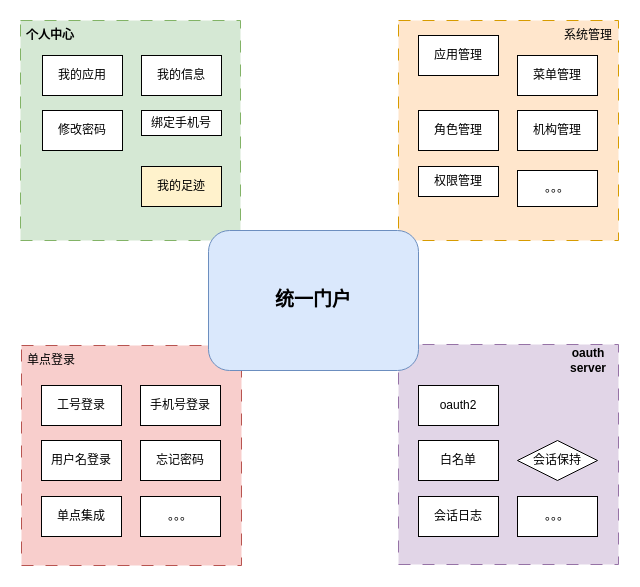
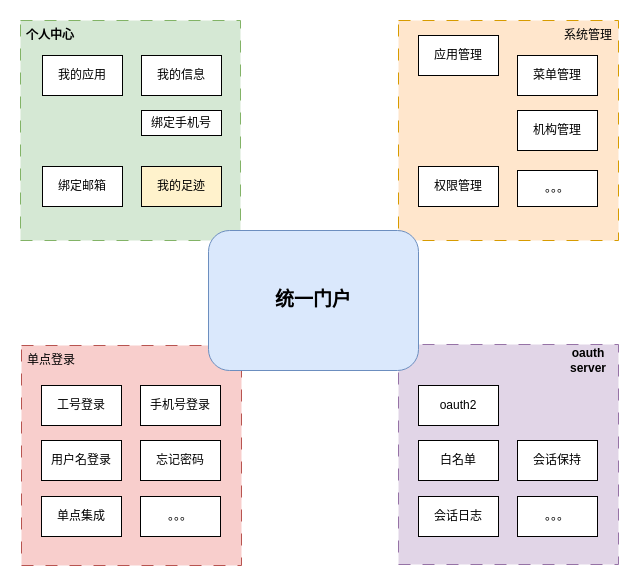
node "修改密码": removed
node "角色管理": removed
node "权限管理": size 80x30 -> 80x40
node "绑定邮箱": added
node "会话保持": shape diamond -> rectangle
